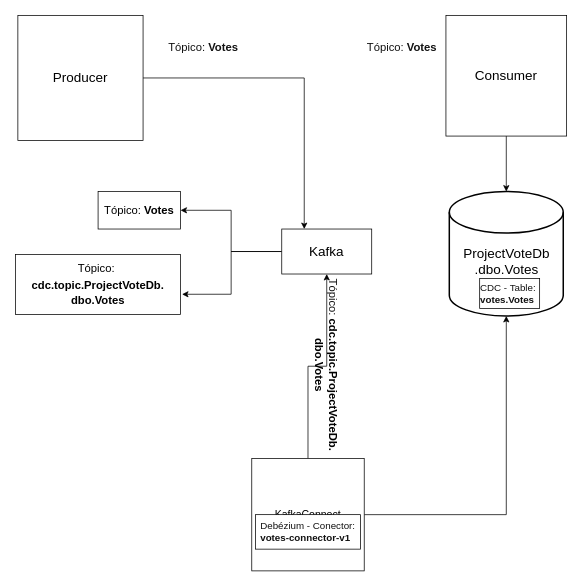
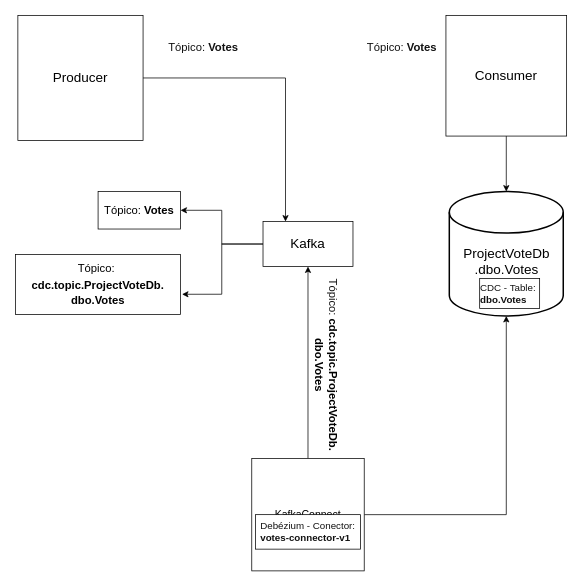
node "Kafka": moved (327, 252) -> (308, 244)
node "CDC - Table: votes.Votes": label "CDC - Table: votes.Votes" -> "CDC - Table: dbo.Votes"
